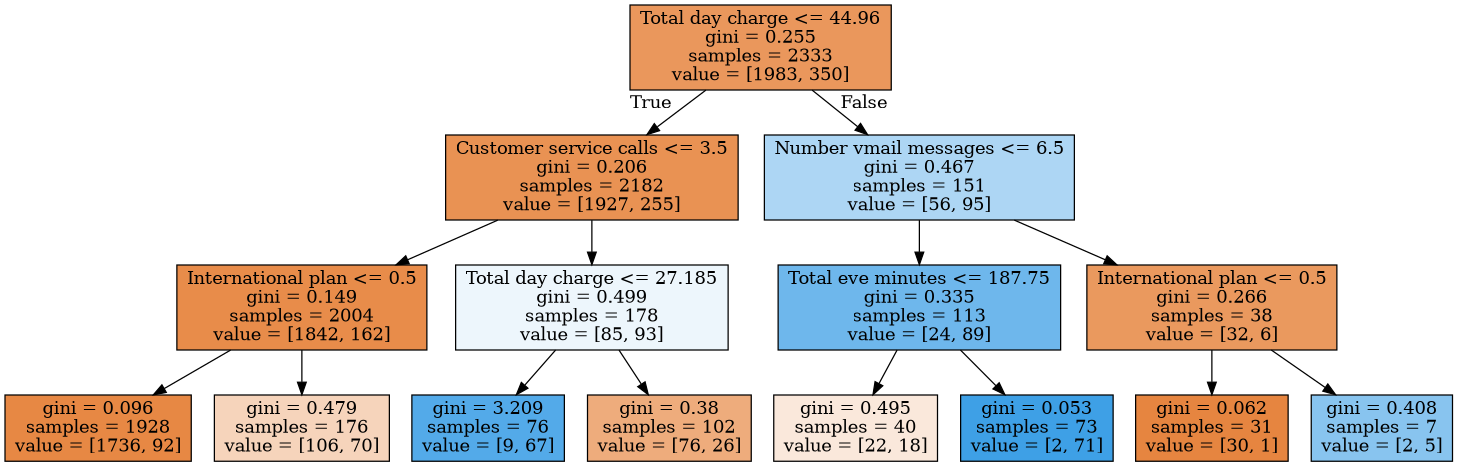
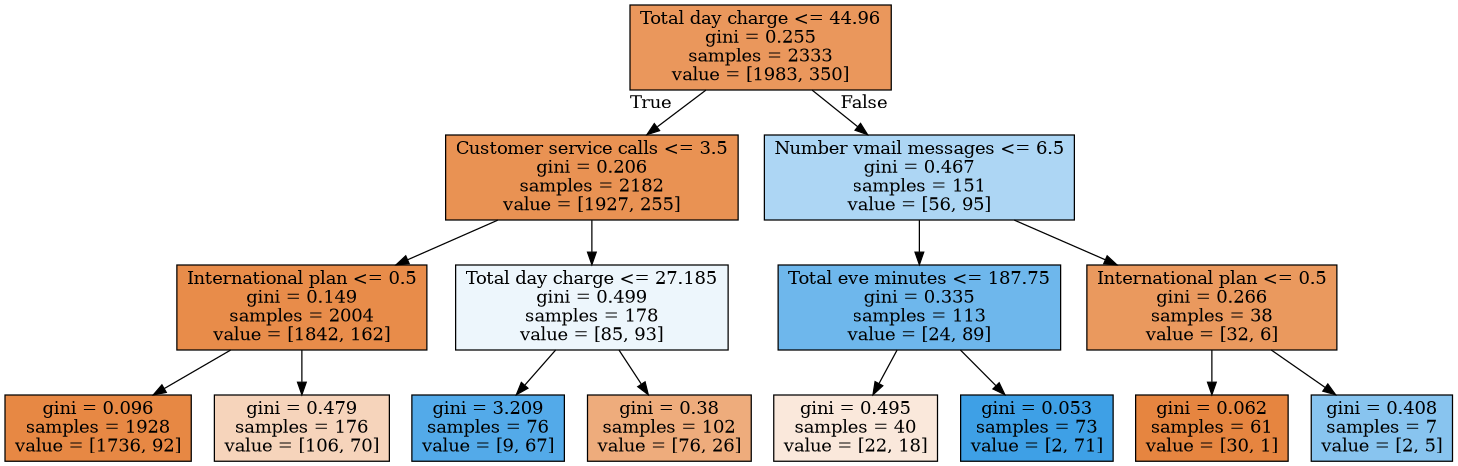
node "gini = 0.062 samples = 31 value = [30, 1]": label "gini = 0.062 samples = 31 value = [30, 1]" -> "gini = 0.062 samples = 61 value = [30, 1]"
